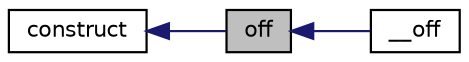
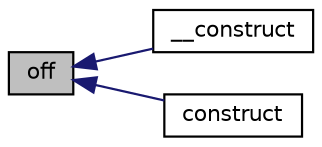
edge "off" -> "construct": reversed
node "__off": label "__off" -> "__construct"
